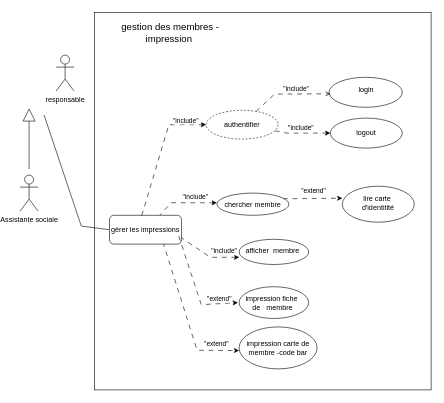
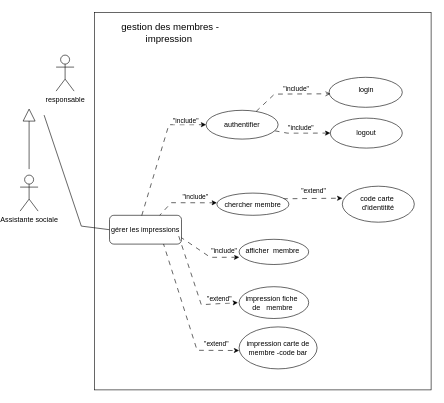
node "authentifier": style dashed -> solid
node "lire carte d'identitité": label "lire carte d'identitité" -> "code carte d'identitité"
